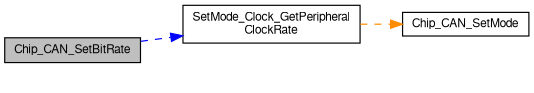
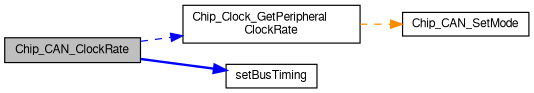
node "SetMode_Clock_GetPeripheral ClockRate": label "SetMode_Clock_GetPeripheral ClockRate" -> "Chip_Clock_GetPeripheral ClockRate"
node "Chip_CAN_SetBitRate": label "Chip_CAN_SetBitRate" -> "Chip_CAN_ClockRate"
node "setBusTiming": added
